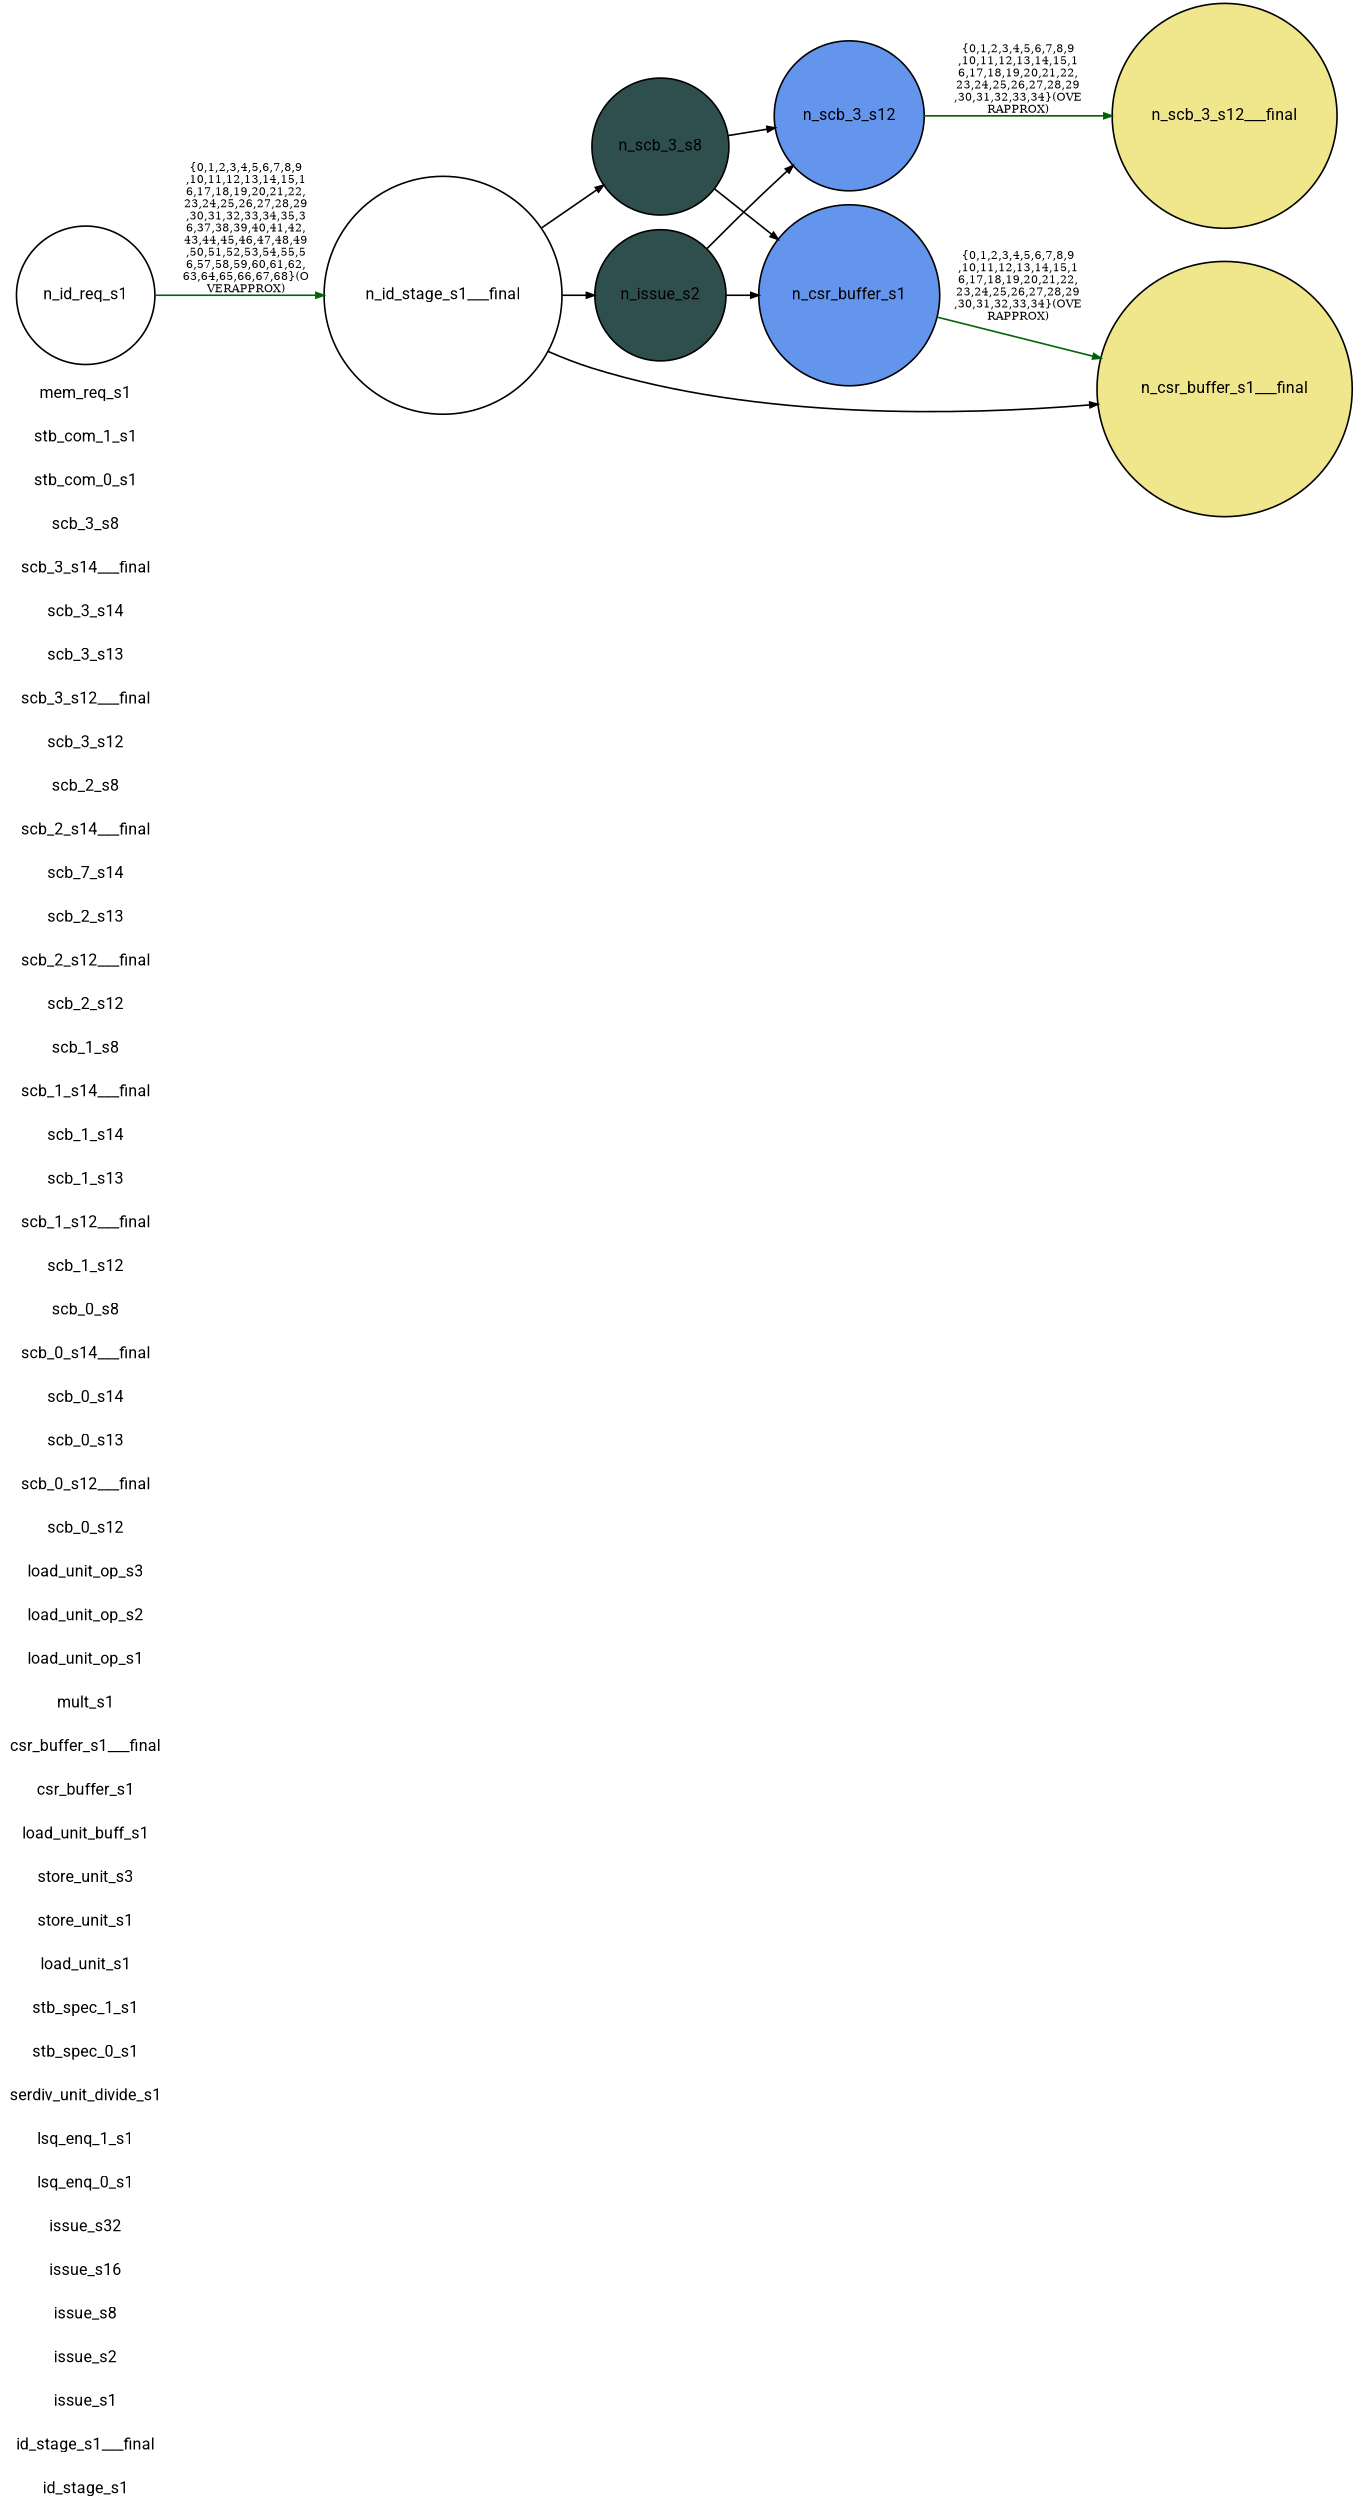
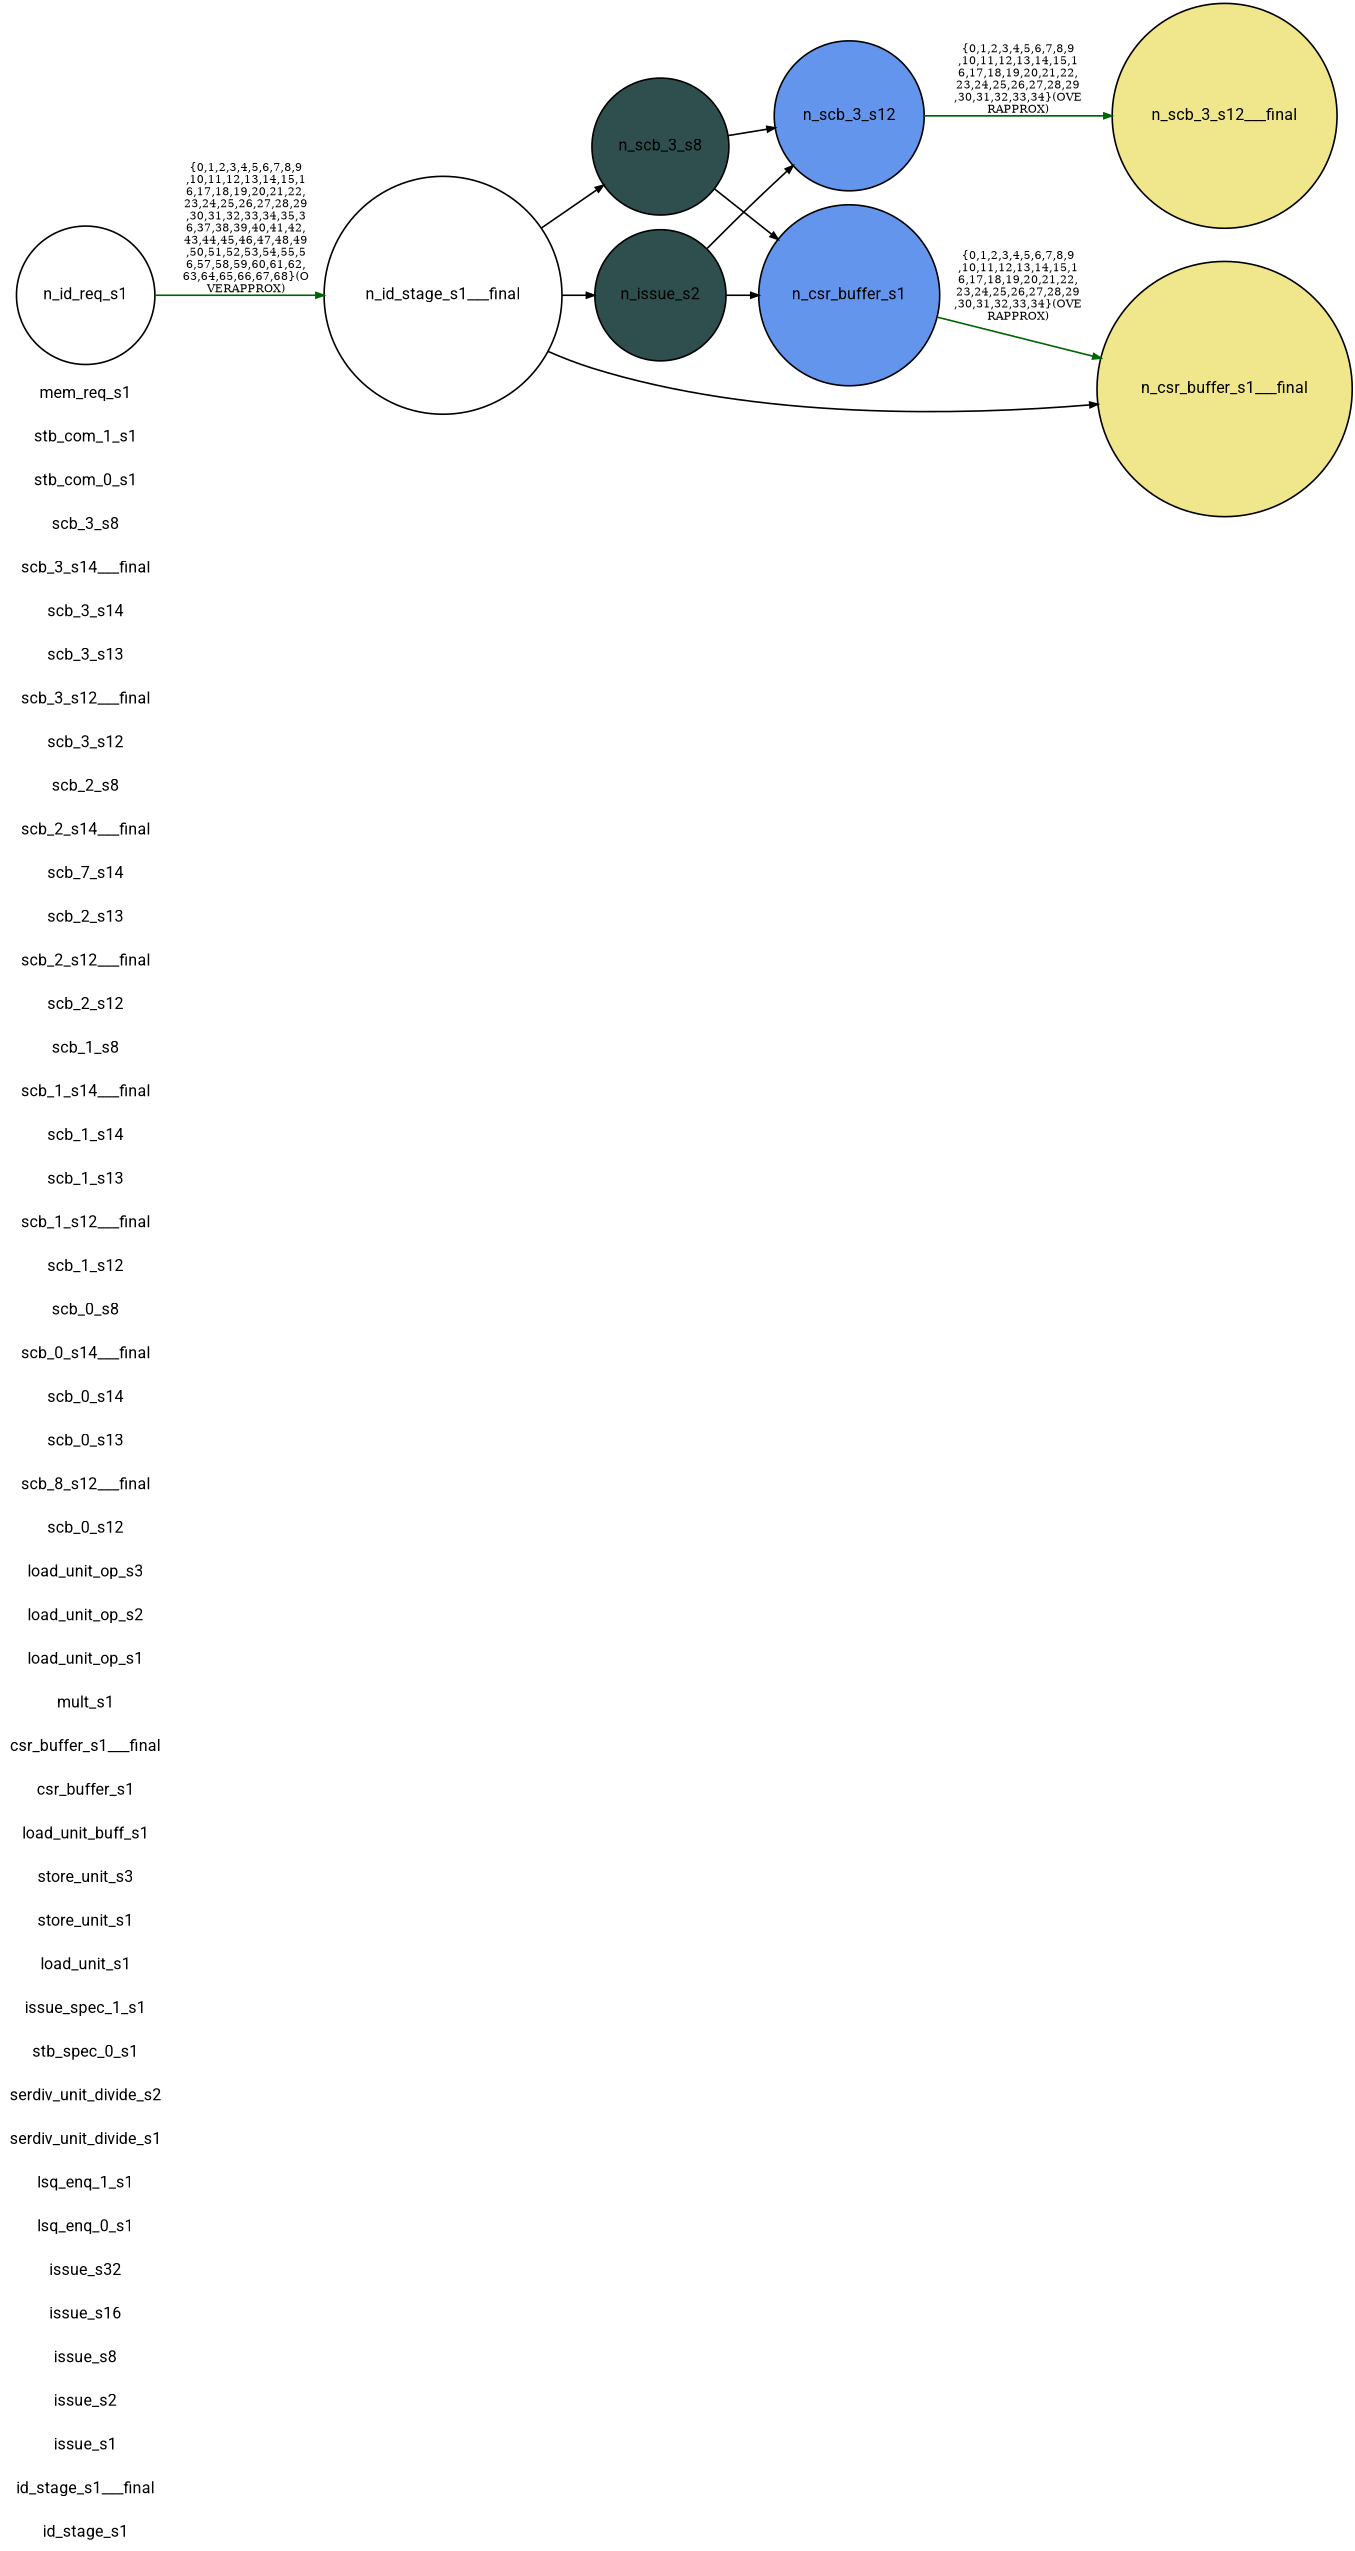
node "scb_0_s12___final": label "scb_0_s12___final" -> "scb_8_s12___final"
node "stb_spec_1_s1": label "stb_spec_1_s1" -> "issue_spec_1_s1"
node "serdiv_unit_divide_s2": added
